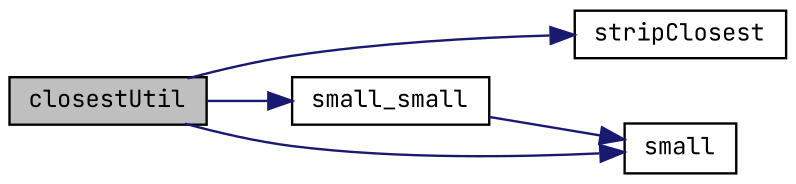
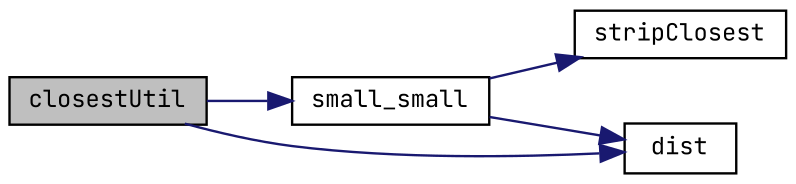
edge "closestUtil" -> "stripClosest": now "small_small" -> "stripClosest"
node "small": label "small" -> "dist"
